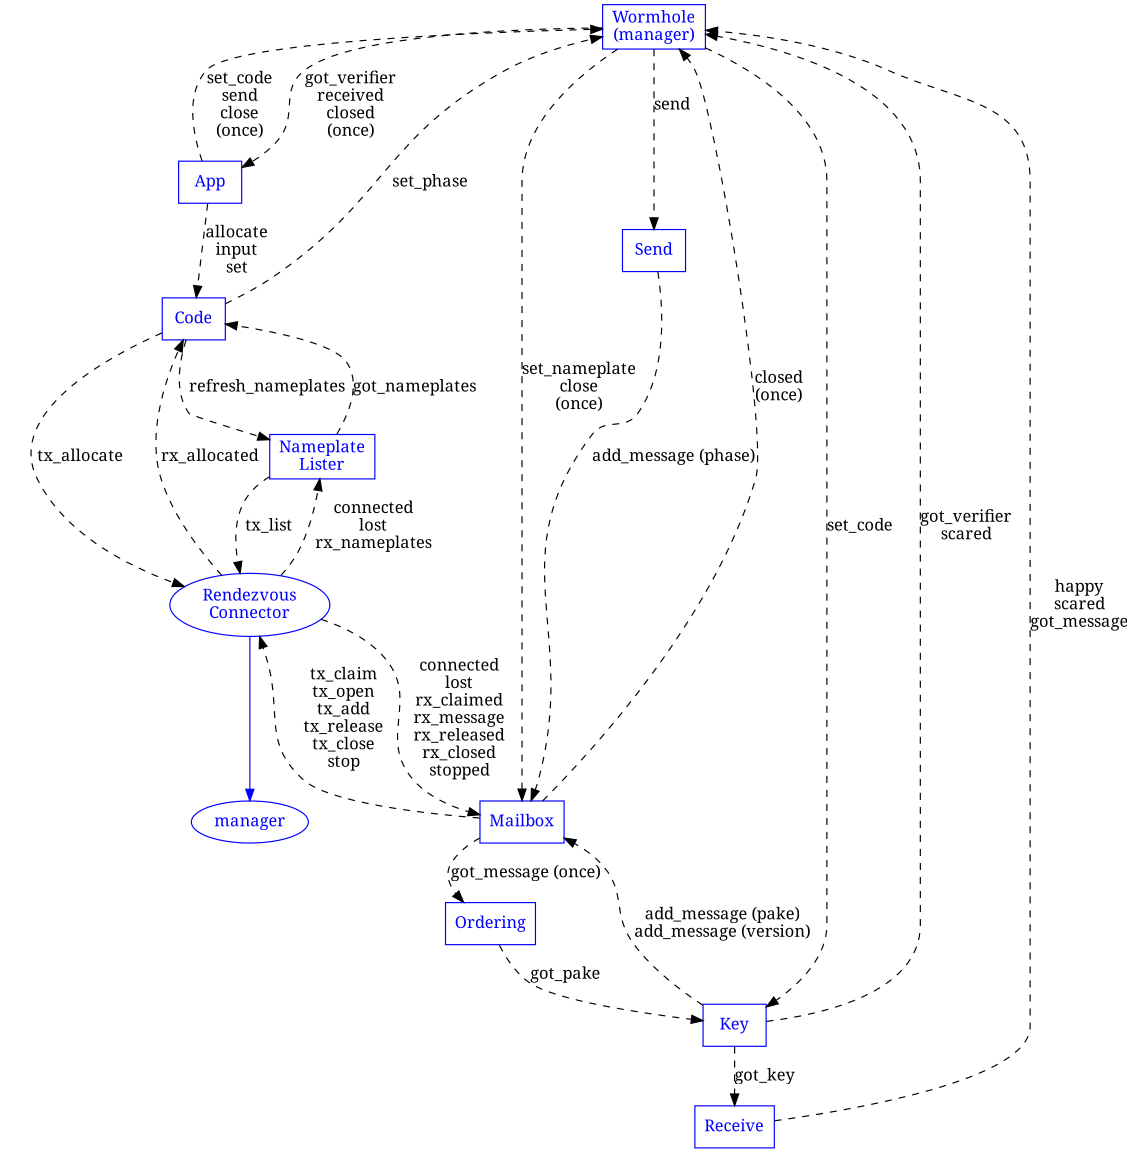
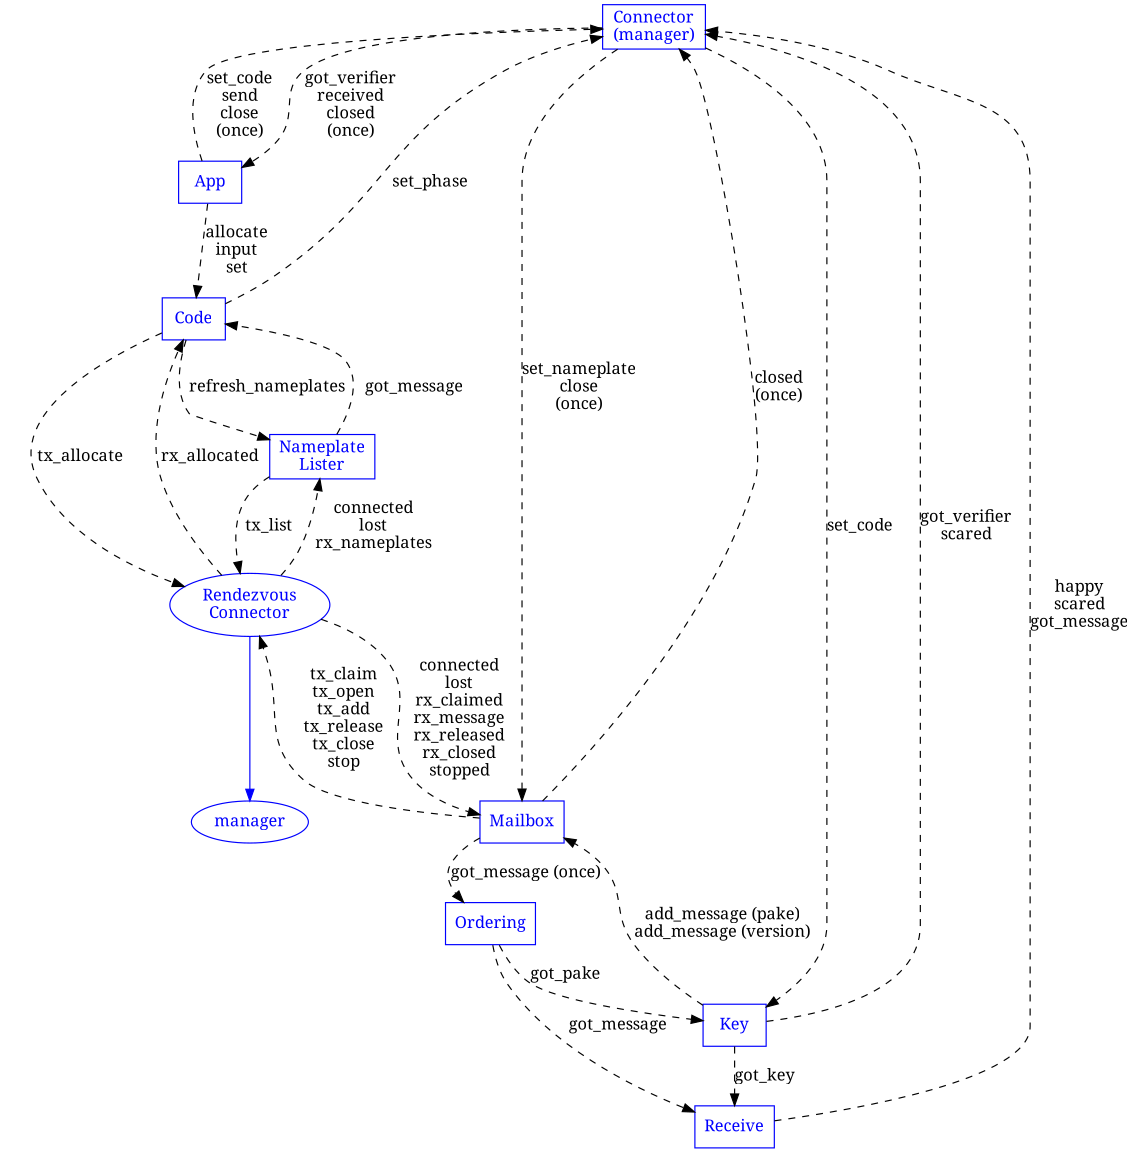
node "Wormhole (manager)": label "Wormhole (manager)" -> "Connector (manager)"
node "Send": removed
edge "Nameplate Lister" -> "Code": label "got_nameplates" -> "got_message"
edge "Ordering" -> "Receive": added, label "got_message"
